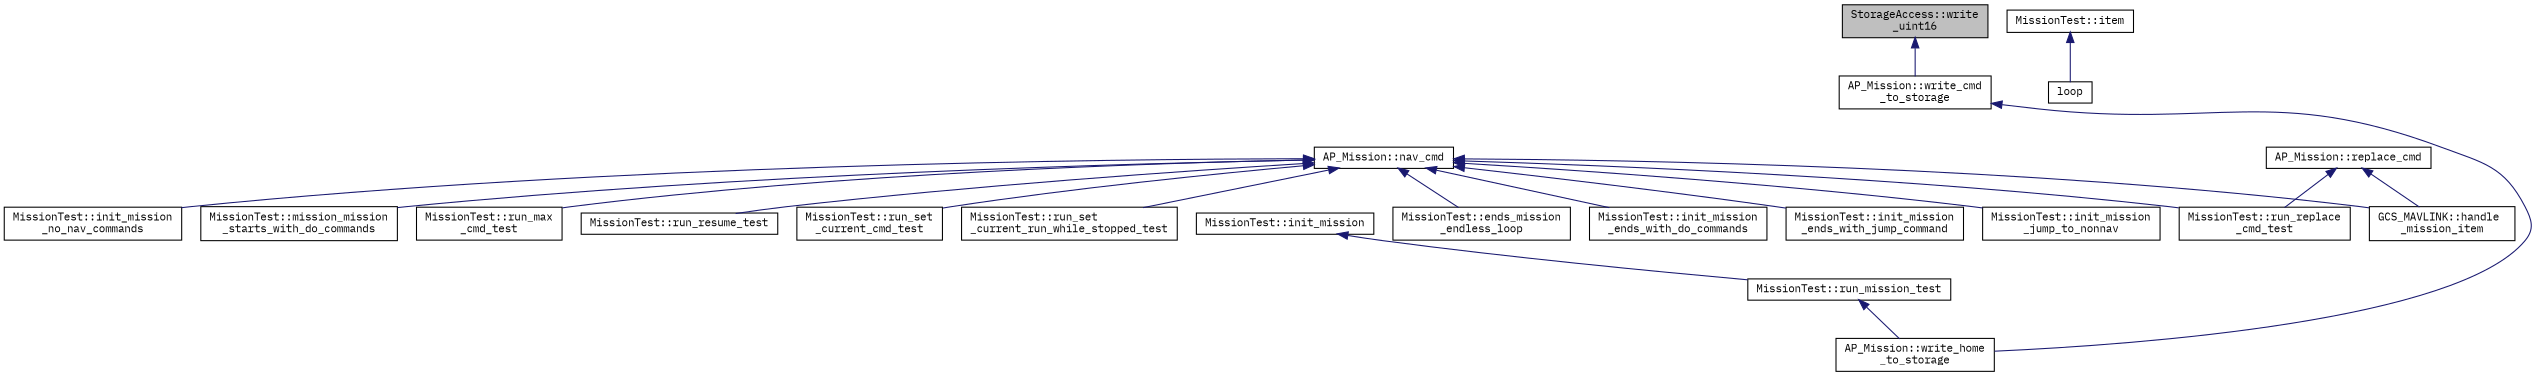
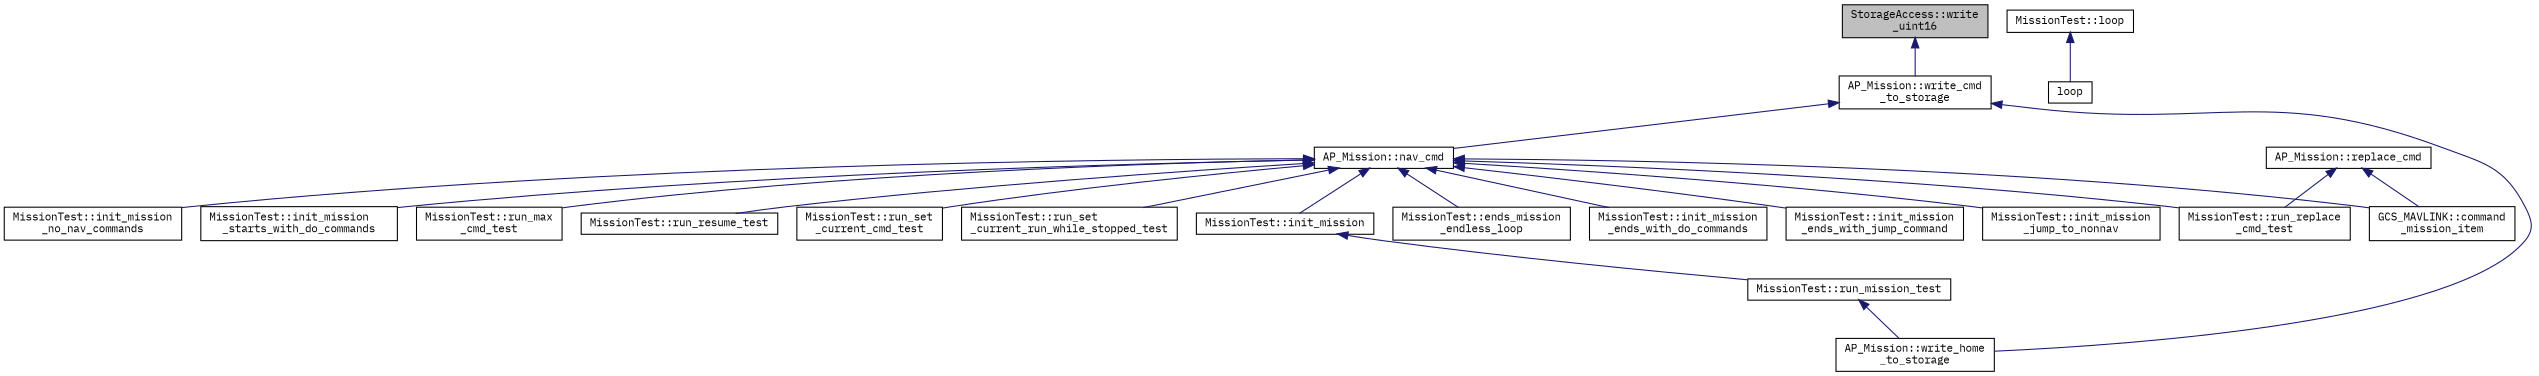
node "MissionTest::item": label "MissionTest::item" -> "MissionTest::loop"
edge "AP_Mission::nav_cmd" -> "AP_Mission::write_cmd _to_storage": added
edge "MissionTest::init_mission" -> "AP_Mission::nav_cmd": added
node "MissionTest::mission_mission _starts_with_do_commands": label "MissionTest::mission_mission _starts_with_do_commands" -> "MissionTest::init_mission _starts_with_do_commands"
node "GCS_MAVLINK::handle _mission_item": label "GCS_MAVLINK::handle _mission_item" -> "GCS_MAVLINK::command _mission_item"
